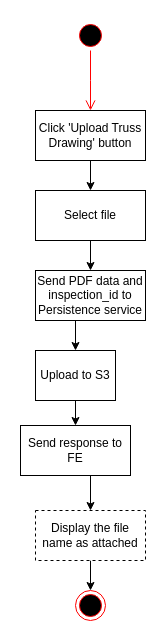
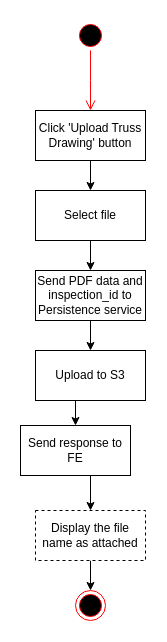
node "Upload to S3": size 80x50 -> 110x50
